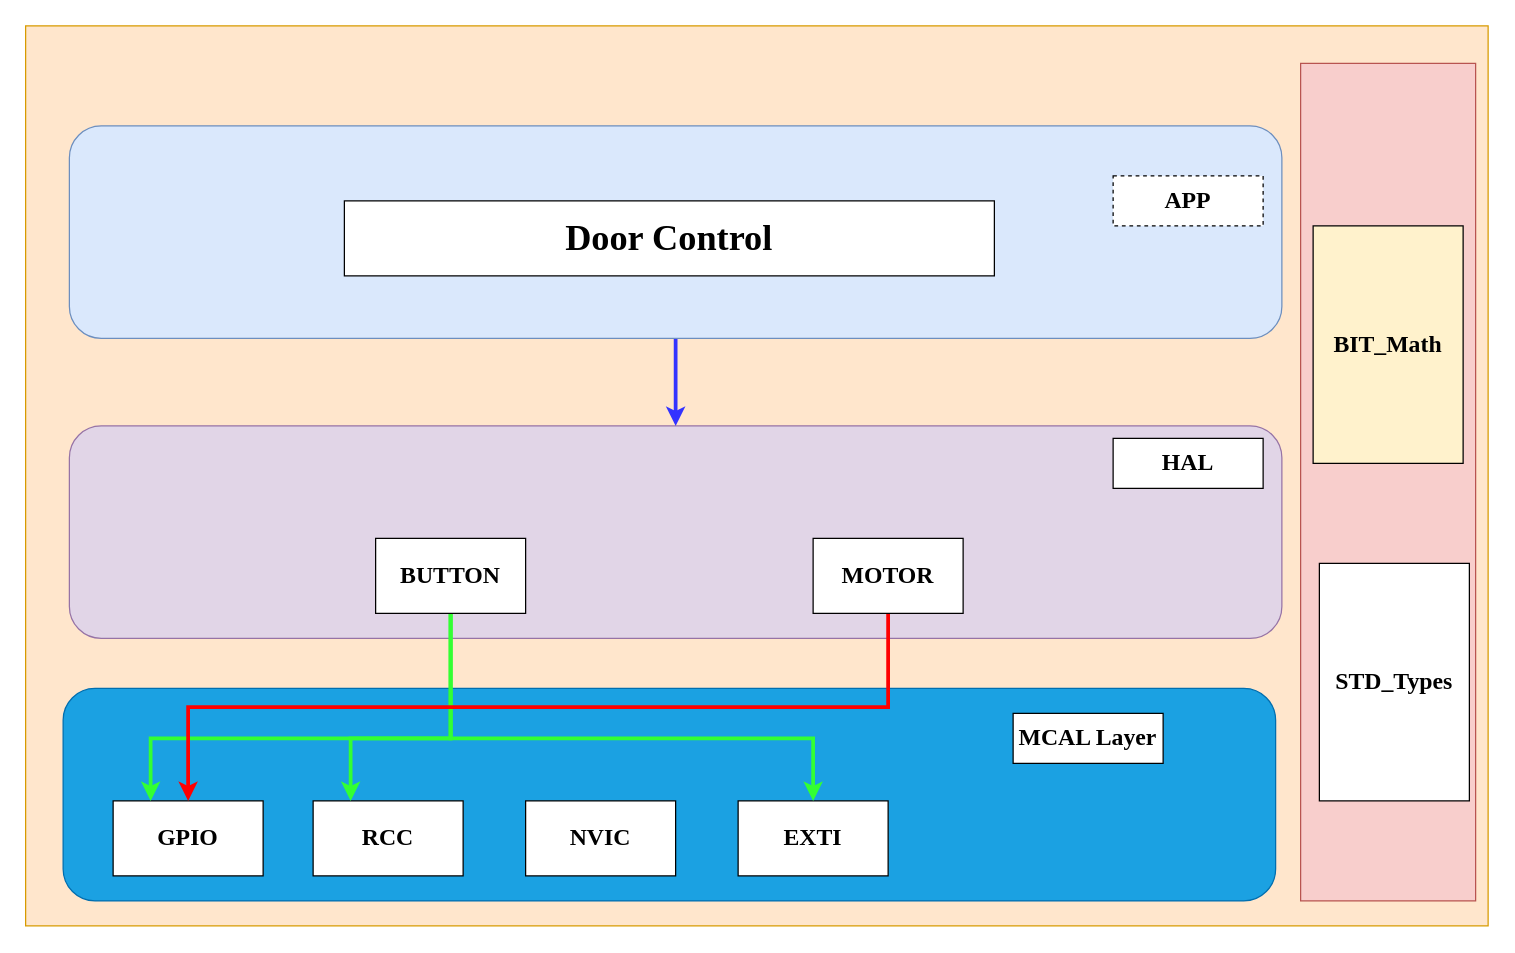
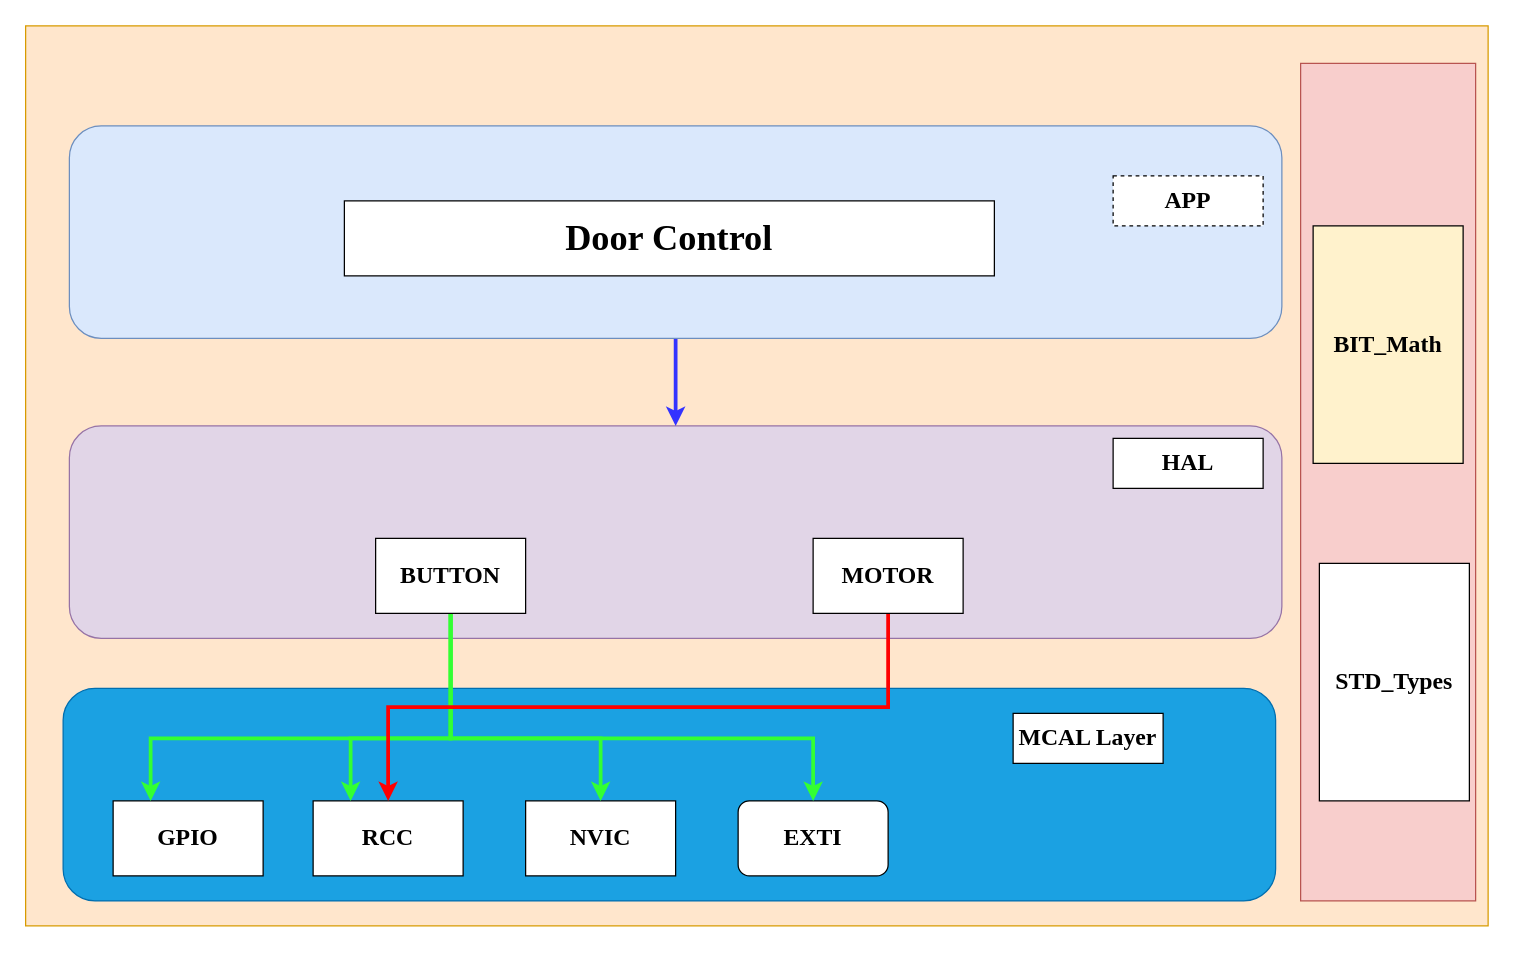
edge "MOTOR" -> "GPIO": removed
edge "MOTOR" -> "RCC": added
edge "BUTTON" -> "NVIC": added
node "EXTI": shape rectangle -> rounded rectangle
